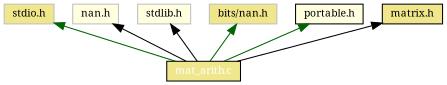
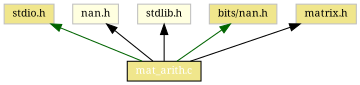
node "portable.h": removed
node "matrix.h": color black -> grey75
